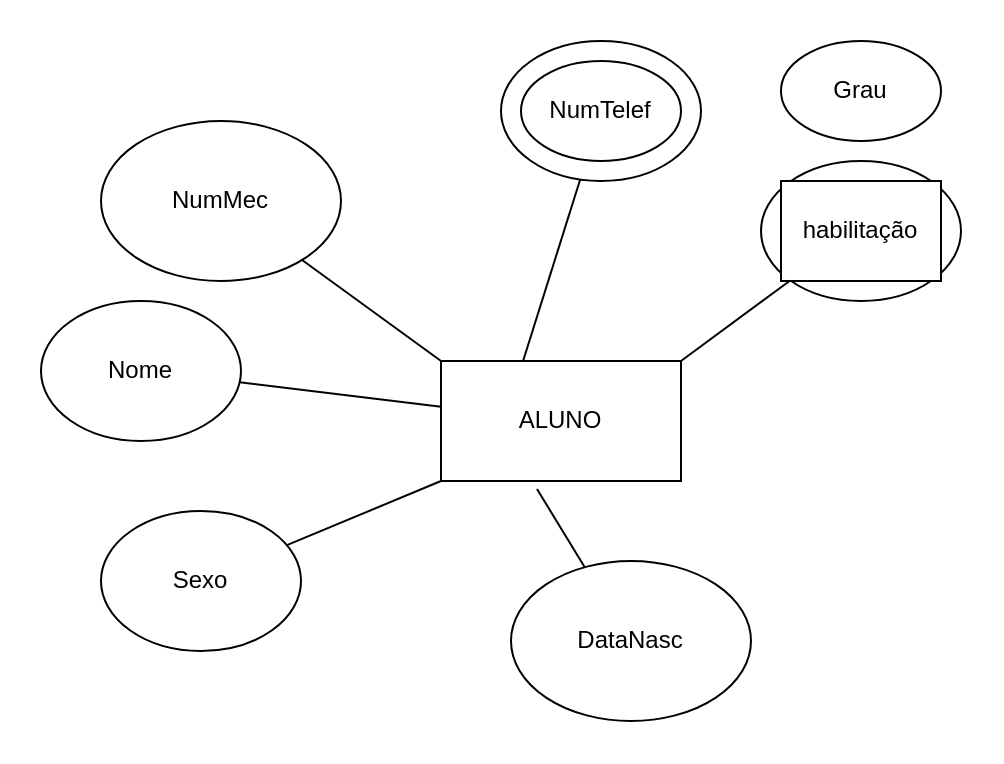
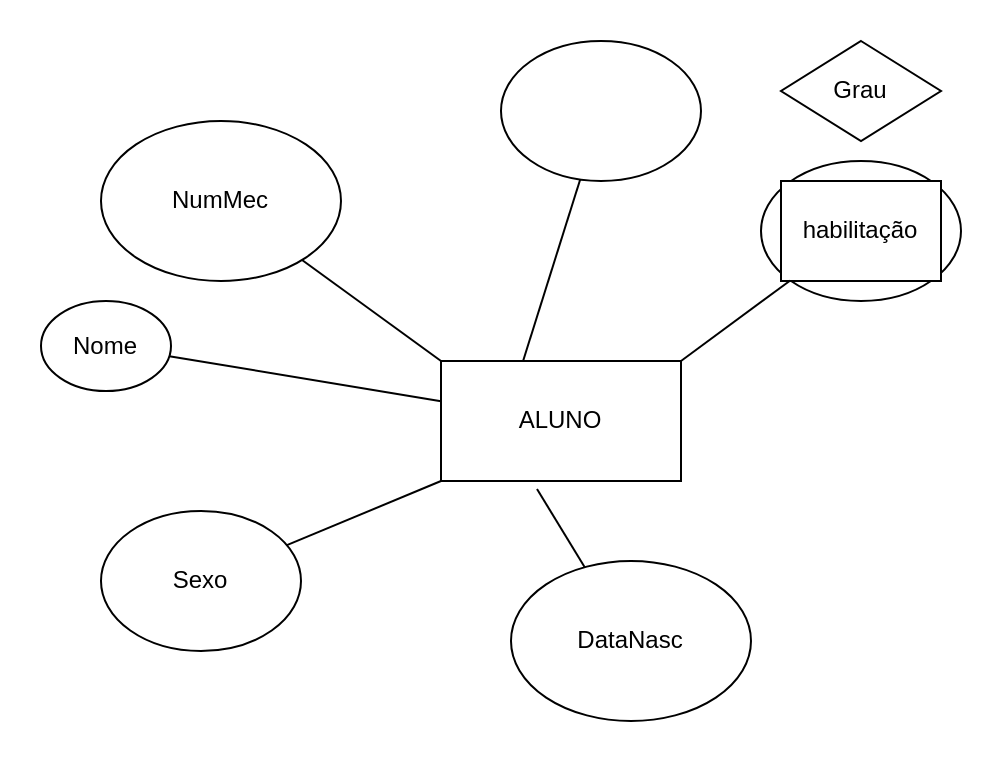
node "Grau": shape ellipse -> diamond
node "NumTelef": removed
node "Nome": size 200x140 -> 130x90
